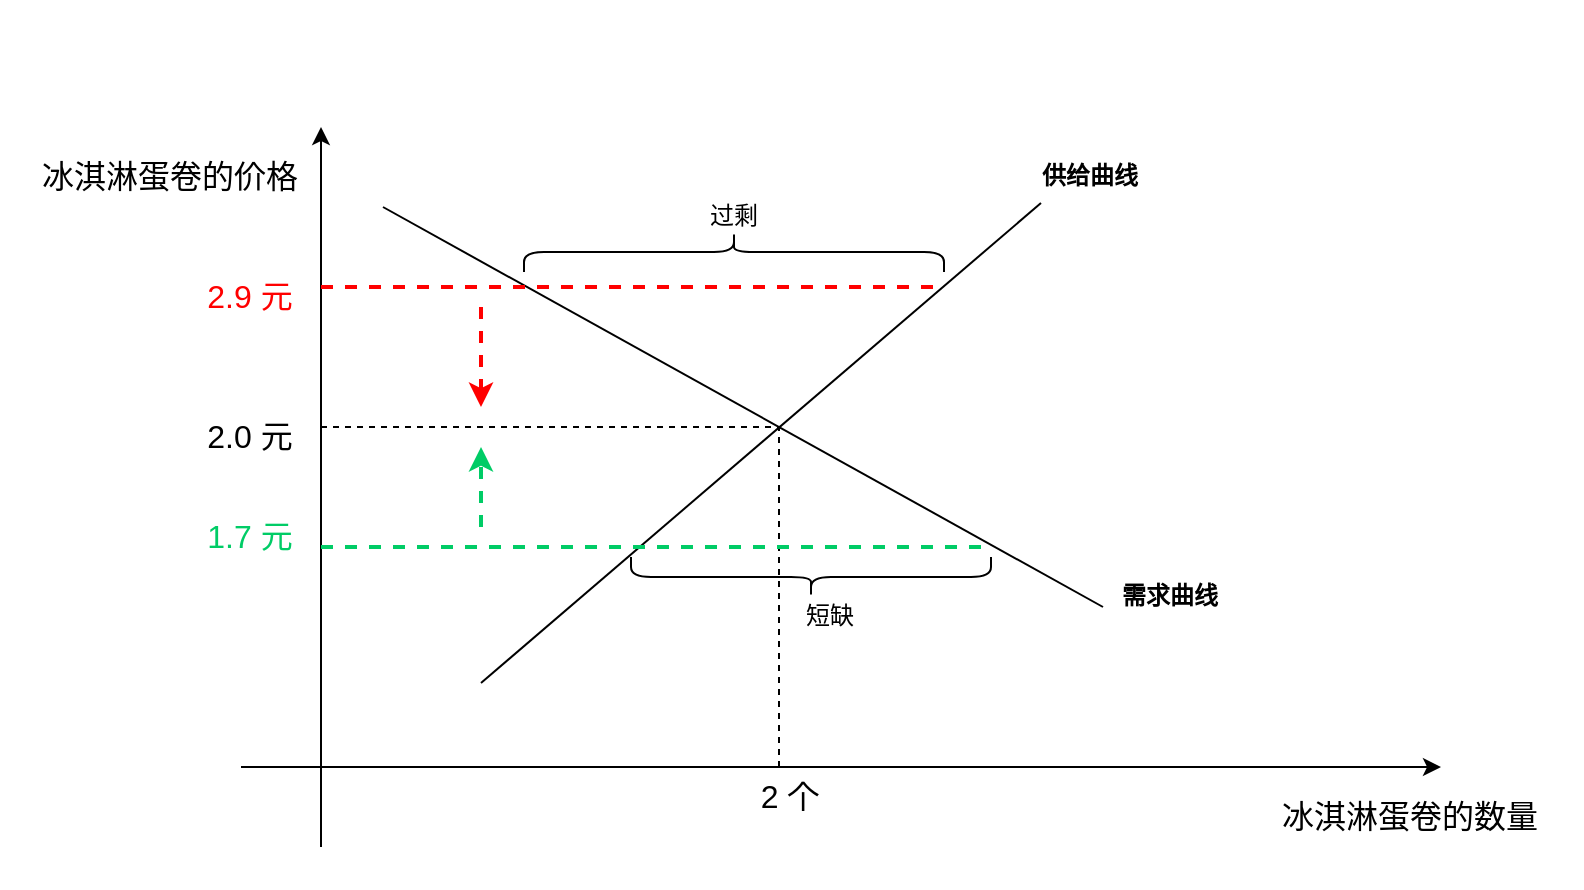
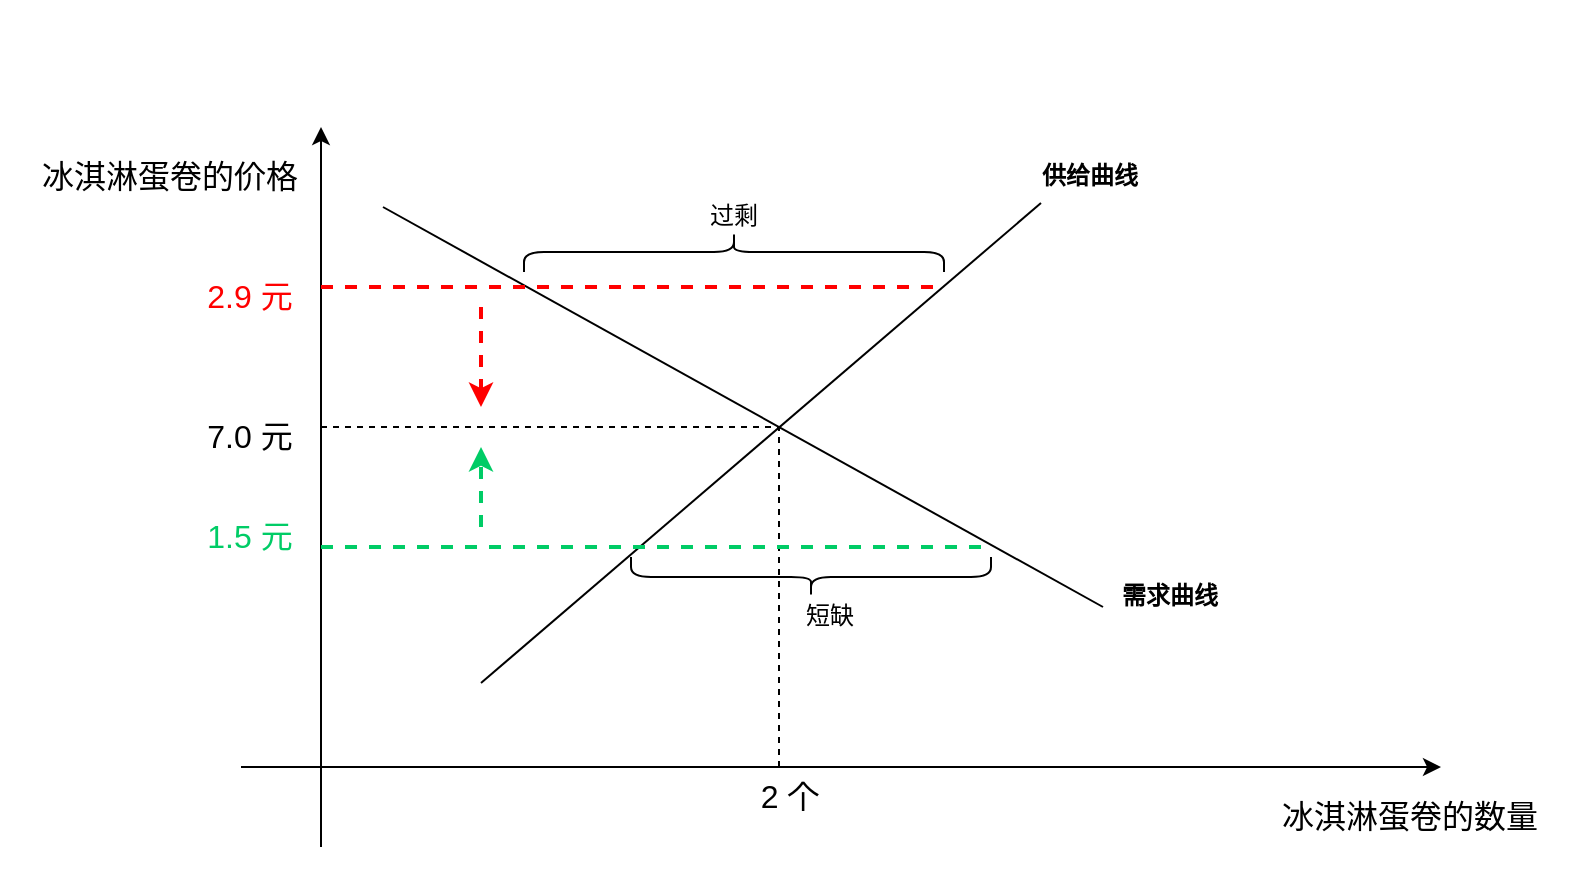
node "2.0 元": label "2.0 元" -> "7.0 元"
node "1.7 元": label "1.7 元" -> "1.5 元"
